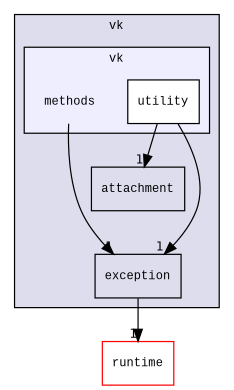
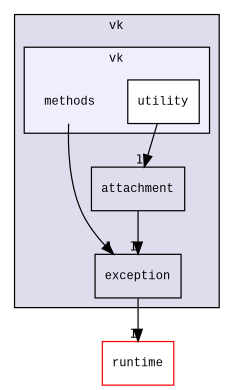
edge "utility" -> "exception": now "attachment" -> "exception"
